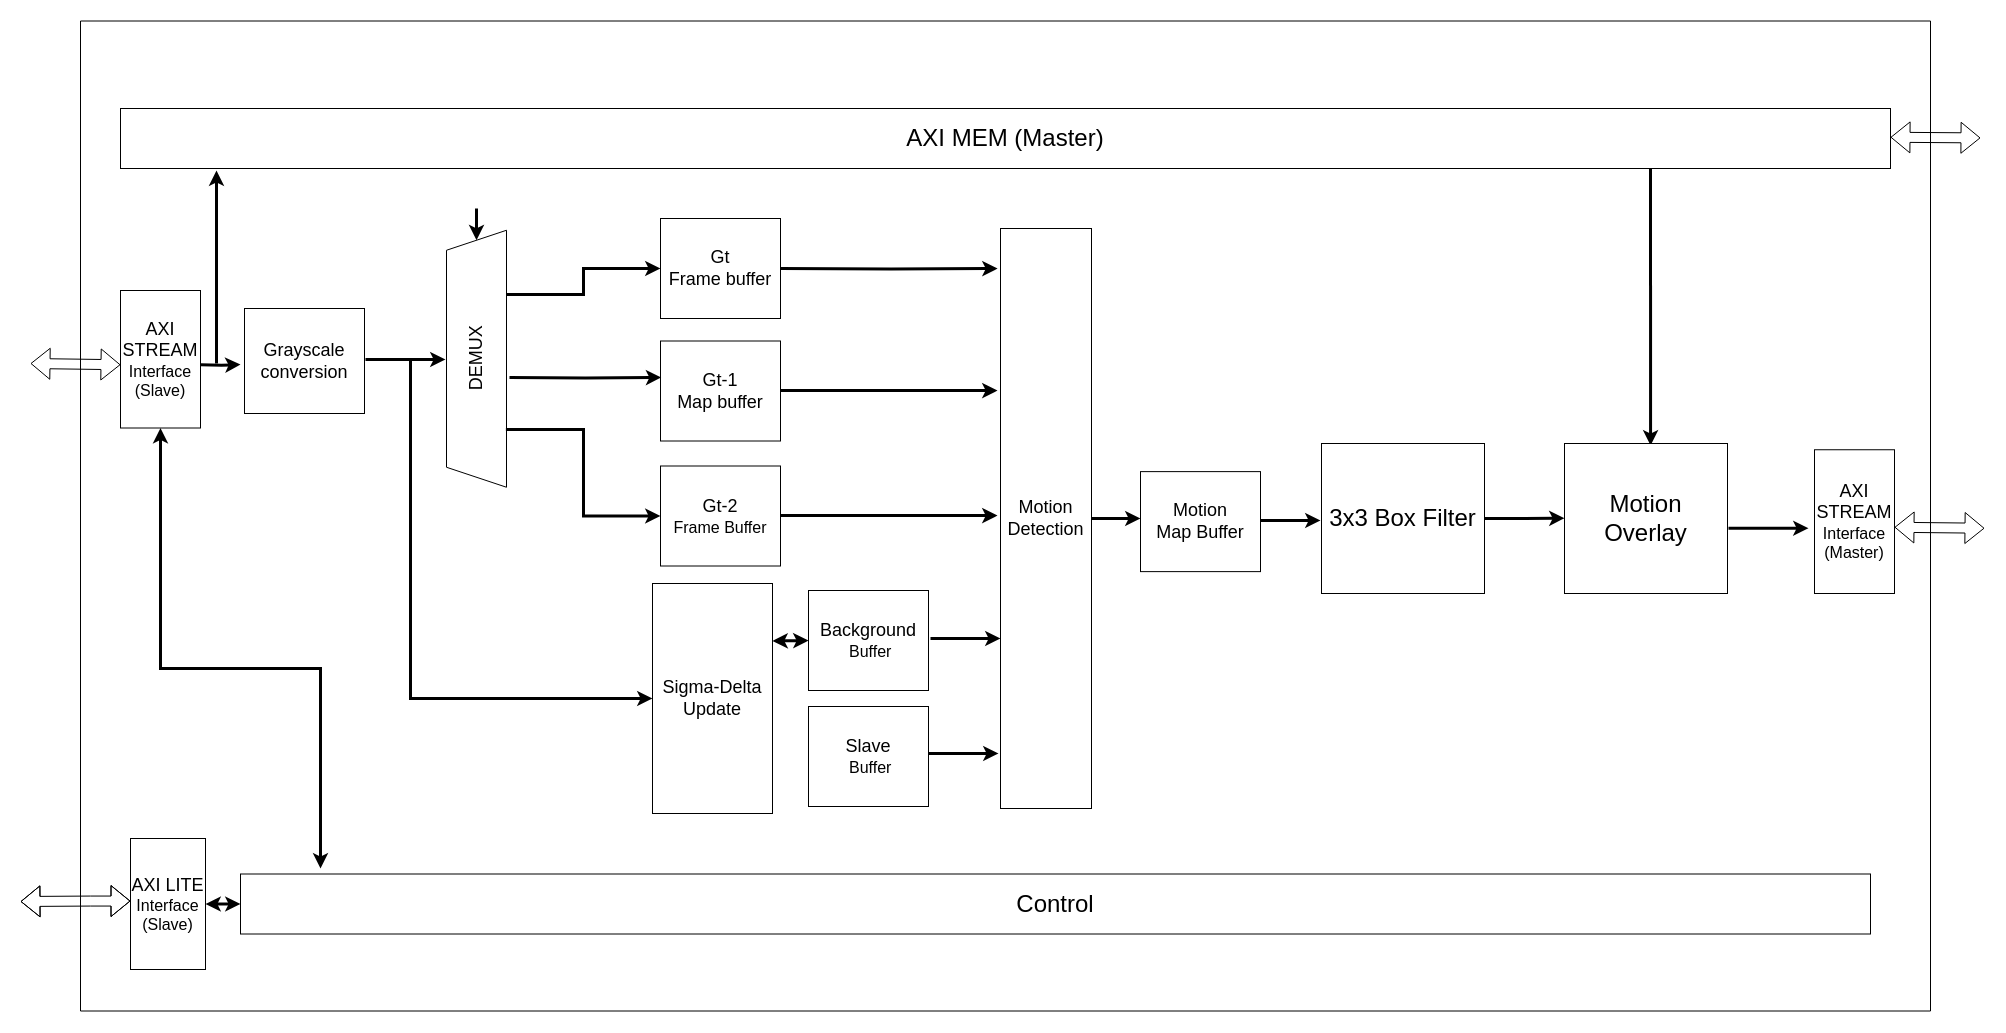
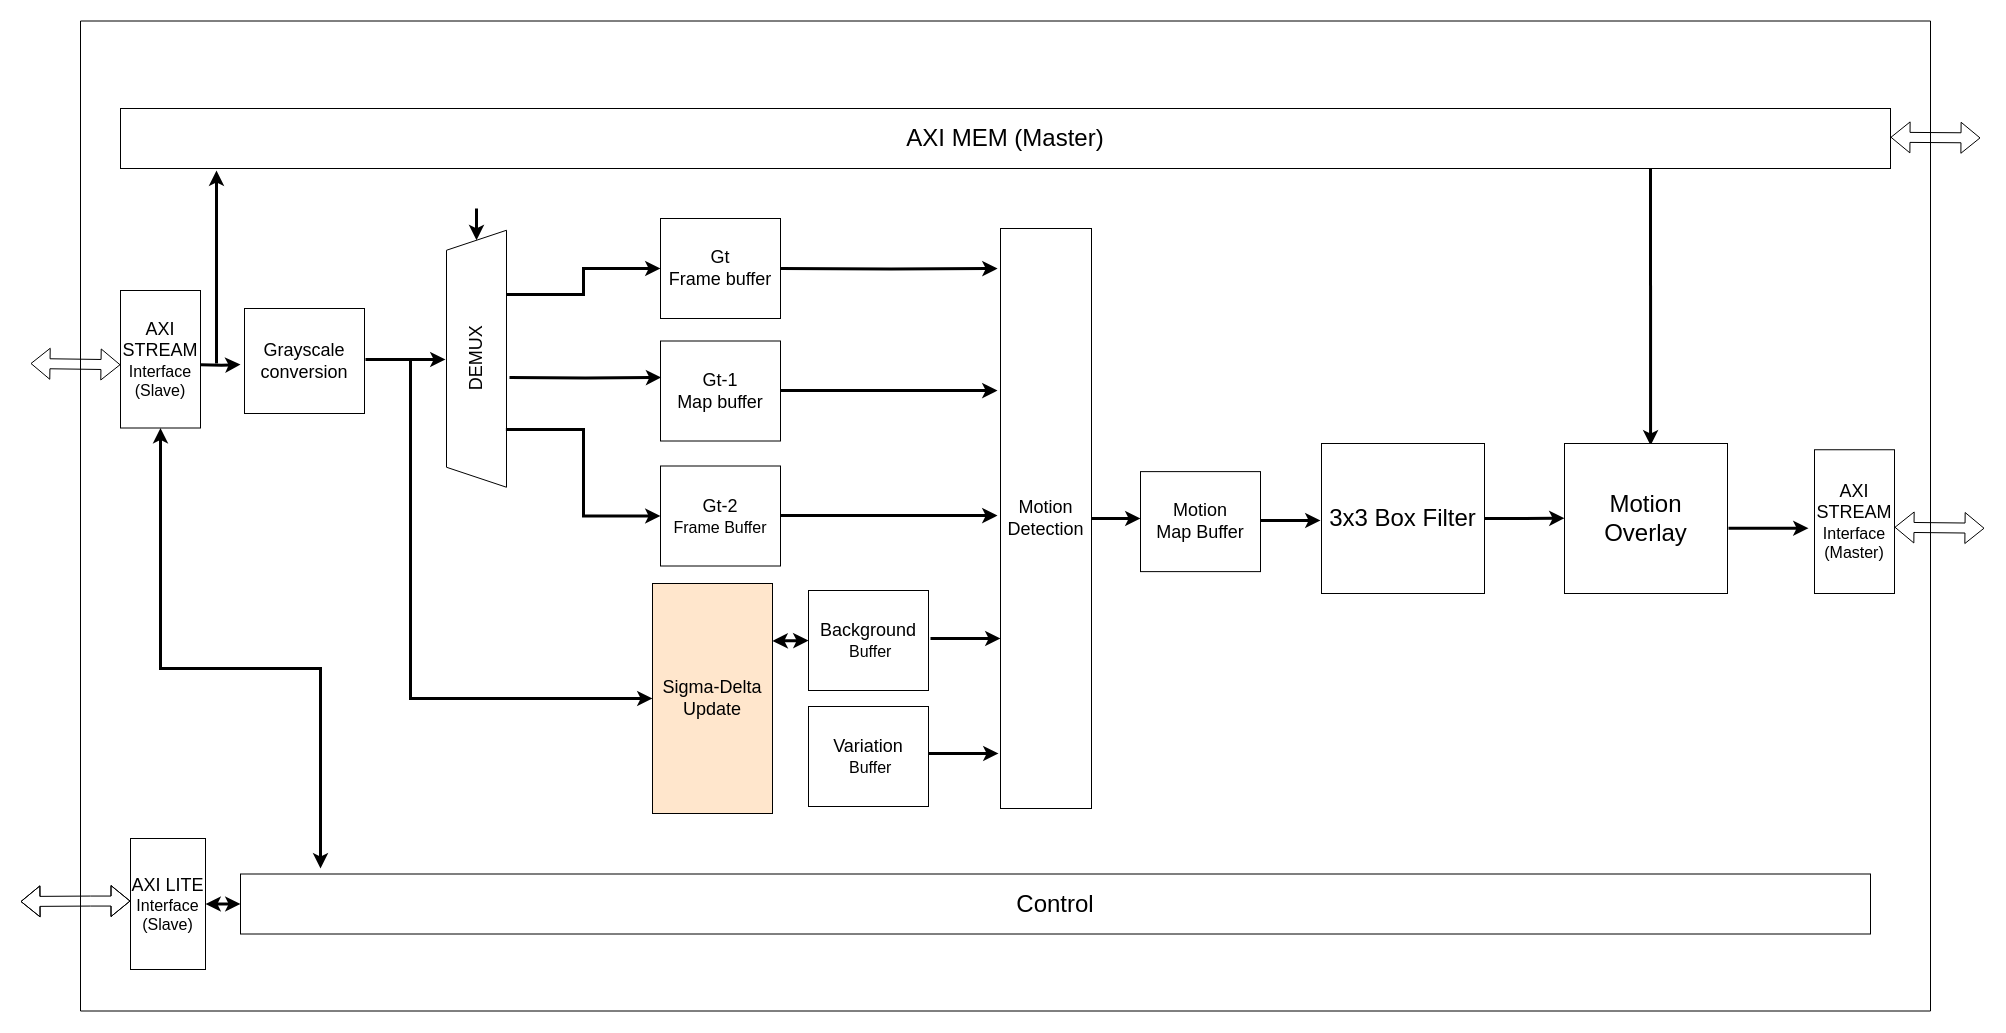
node "Sigma-Delta Update": fillcolor #ffffff -> #ffe6cc
node "Slave Buffer": label "Slave Buffer" -> "Variation Buffer"
